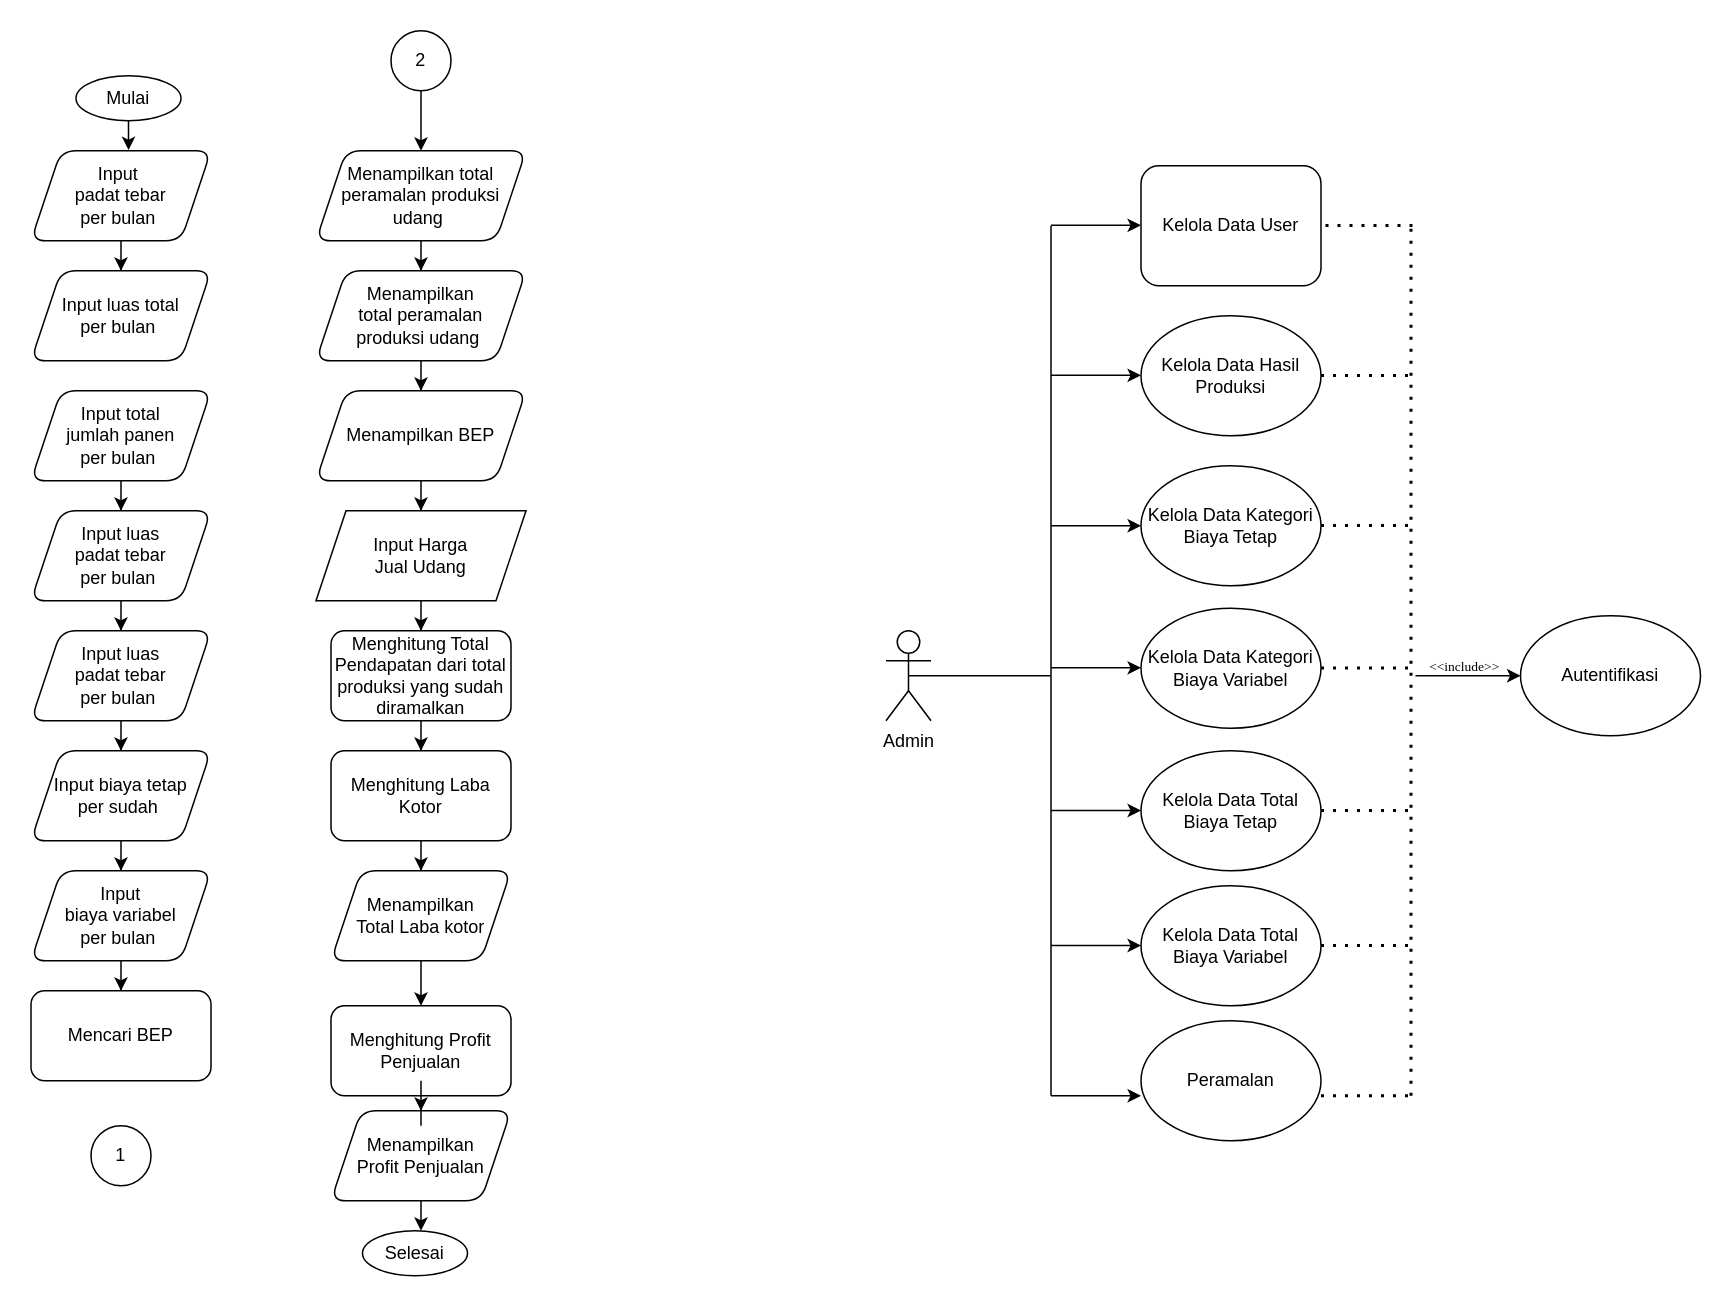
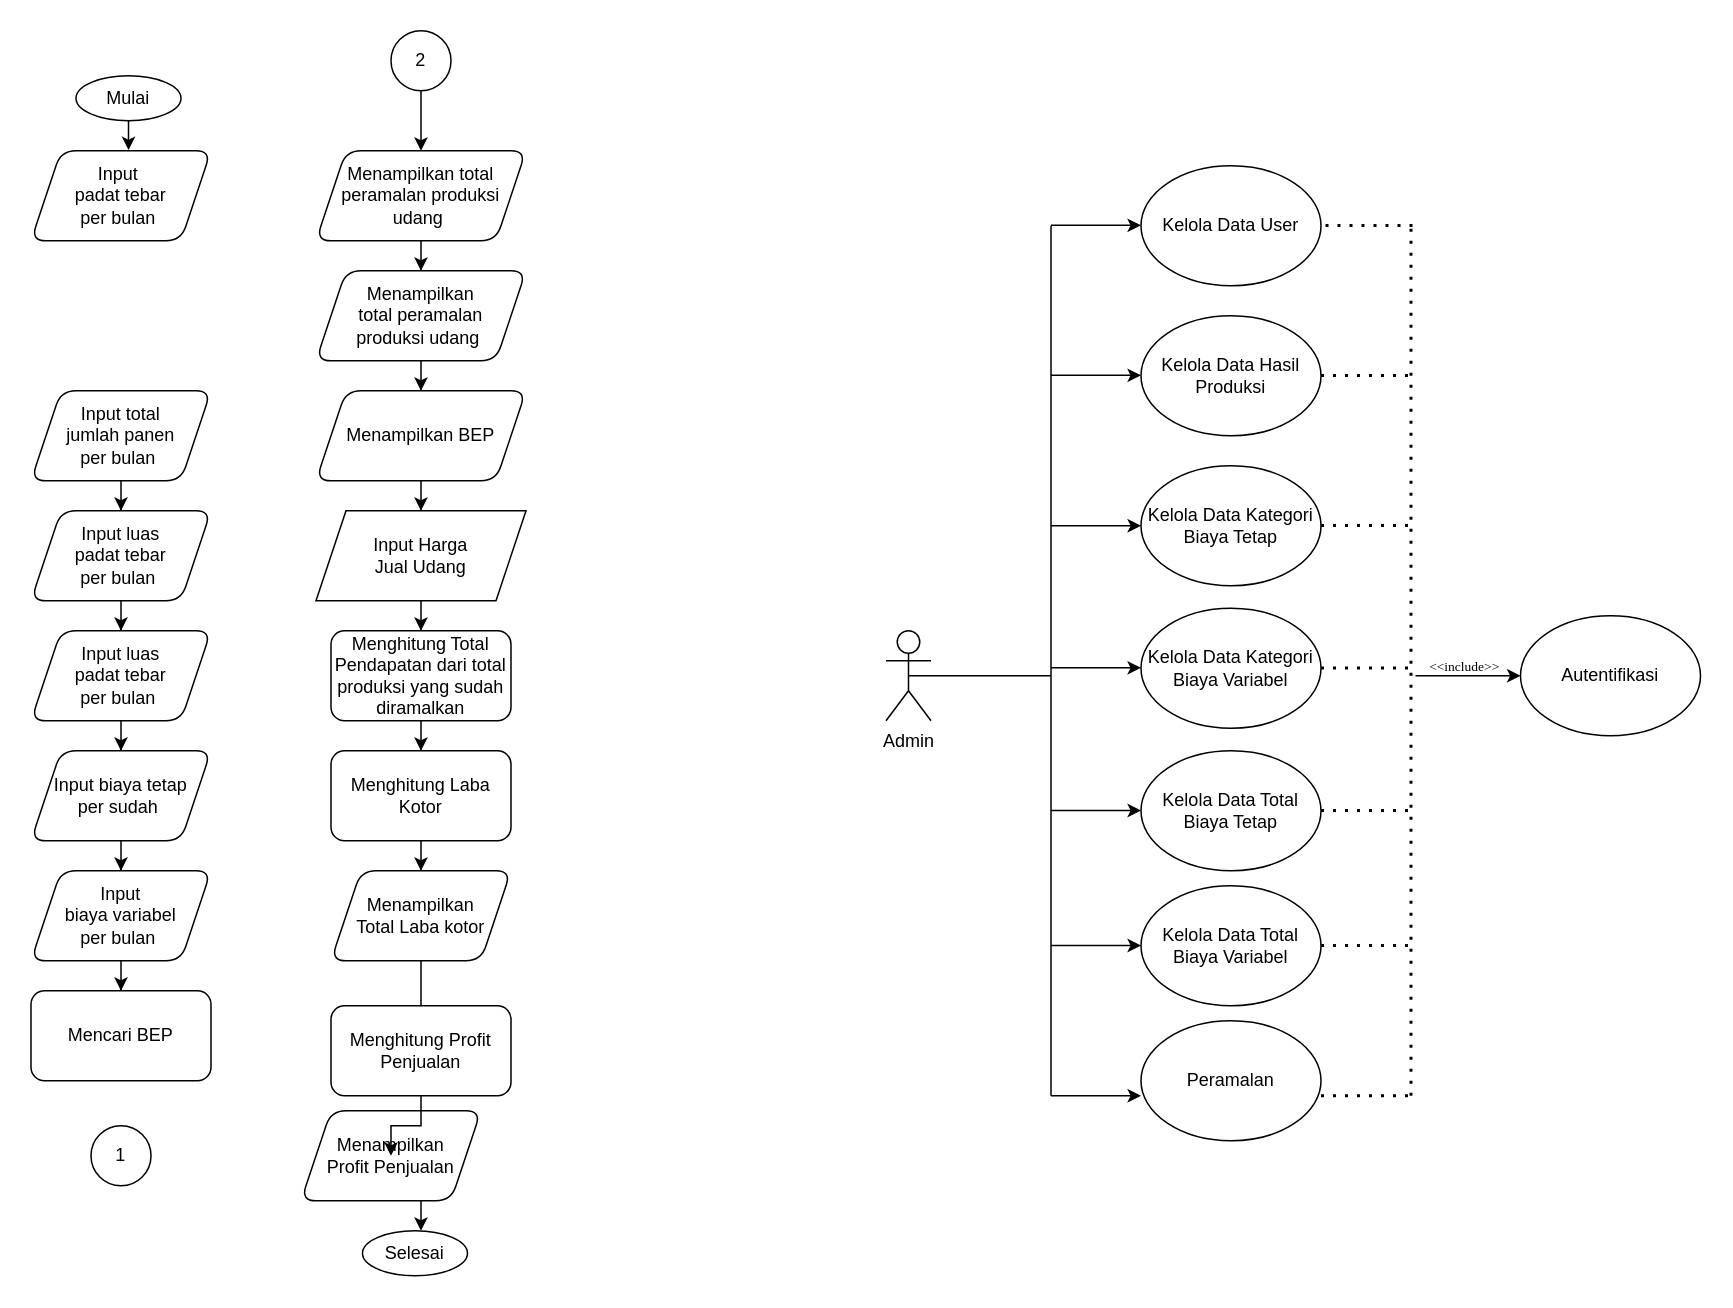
node "Kelola Data User": shape rounded rectangle -> ellipse
edge "Input padat tebar per bulan" -> "Input luas totalper bulan": removed
node "Input luas totalper bulan": removed
edge "Menampilkan Total Laba kotor" -> "Menghitung Profit Penjualan": arrowhead classic -> none
node "Menampilkan Profit Penjualan": moved (421, 1156) -> (391, 1156)
